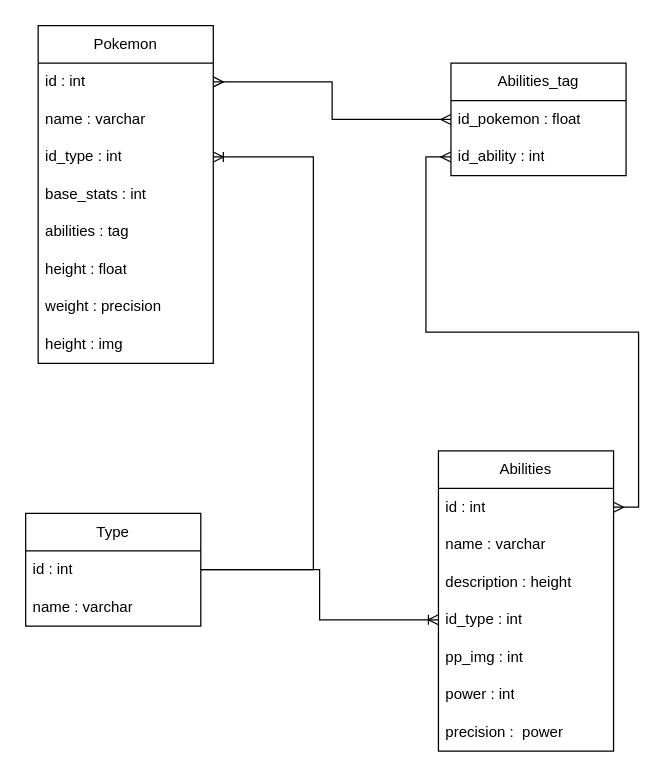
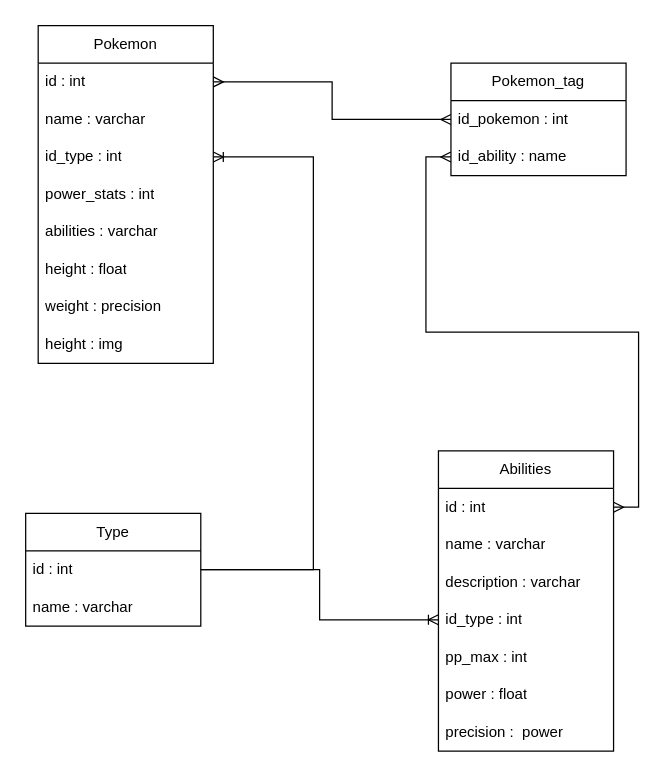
node "Abilities_tag": label "Abilities_tag" -> "Pokemon_tag"
node "id_pokemon : float": label "id_pokemon : float" -> "id_pokemon : int"
node "id_ability : int": label "id_ability : int" -> "id_ability : name"
node "base_stats : int": label "base_stats : int" -> "power_stats : int"
node "abilities : tag": label "abilities : tag" -> "abilities : varchar"
node "description : height": label "description : height" -> "description : varchar"
node "pp_img : int": label "pp_img : int" -> "pp_max : int"
node "power : int": label "power : int" -> "power : float"
